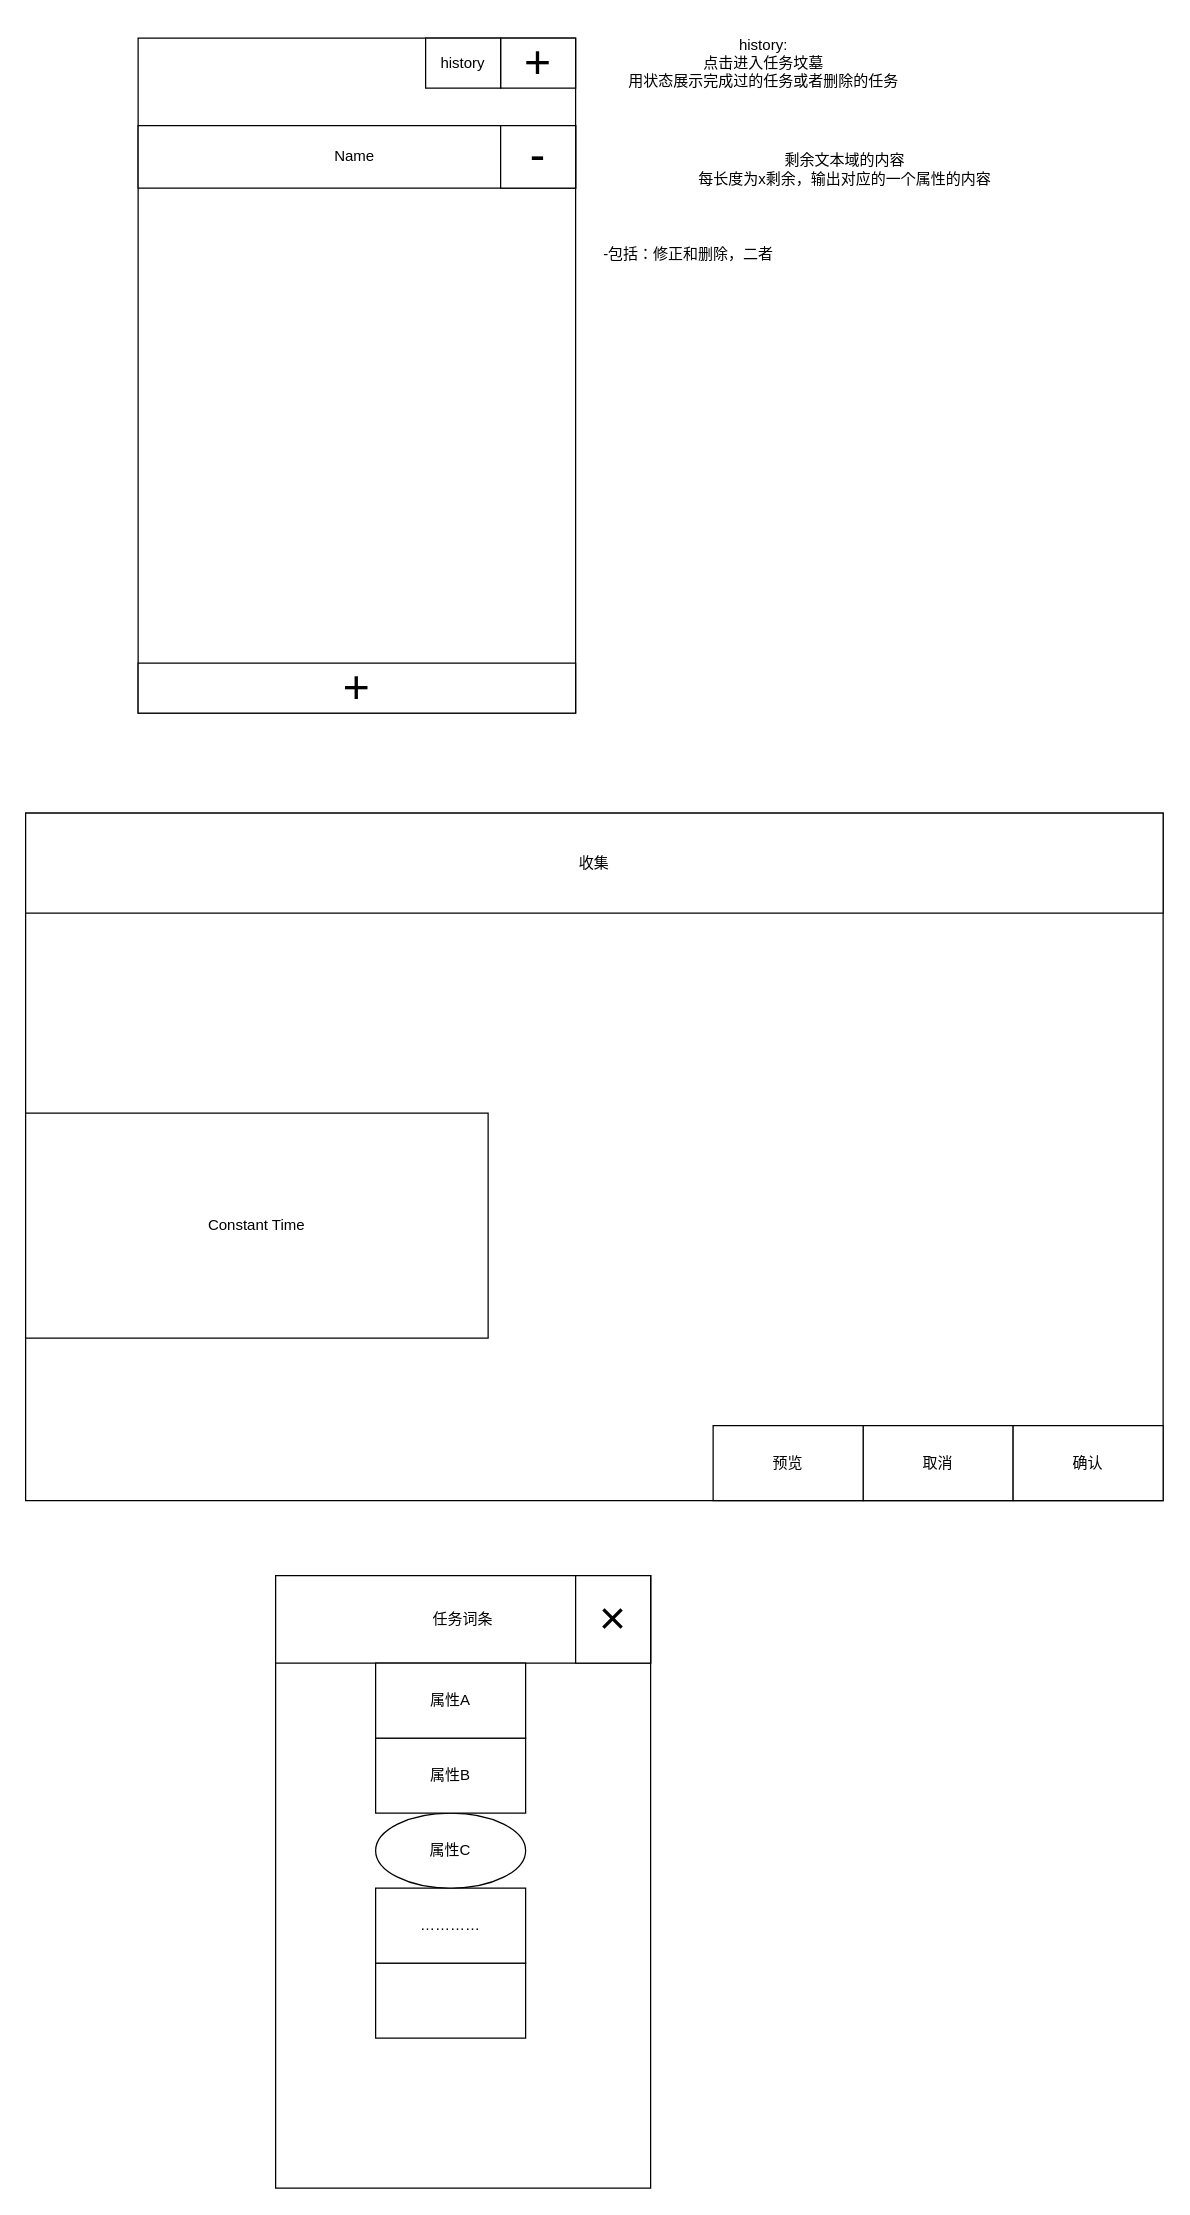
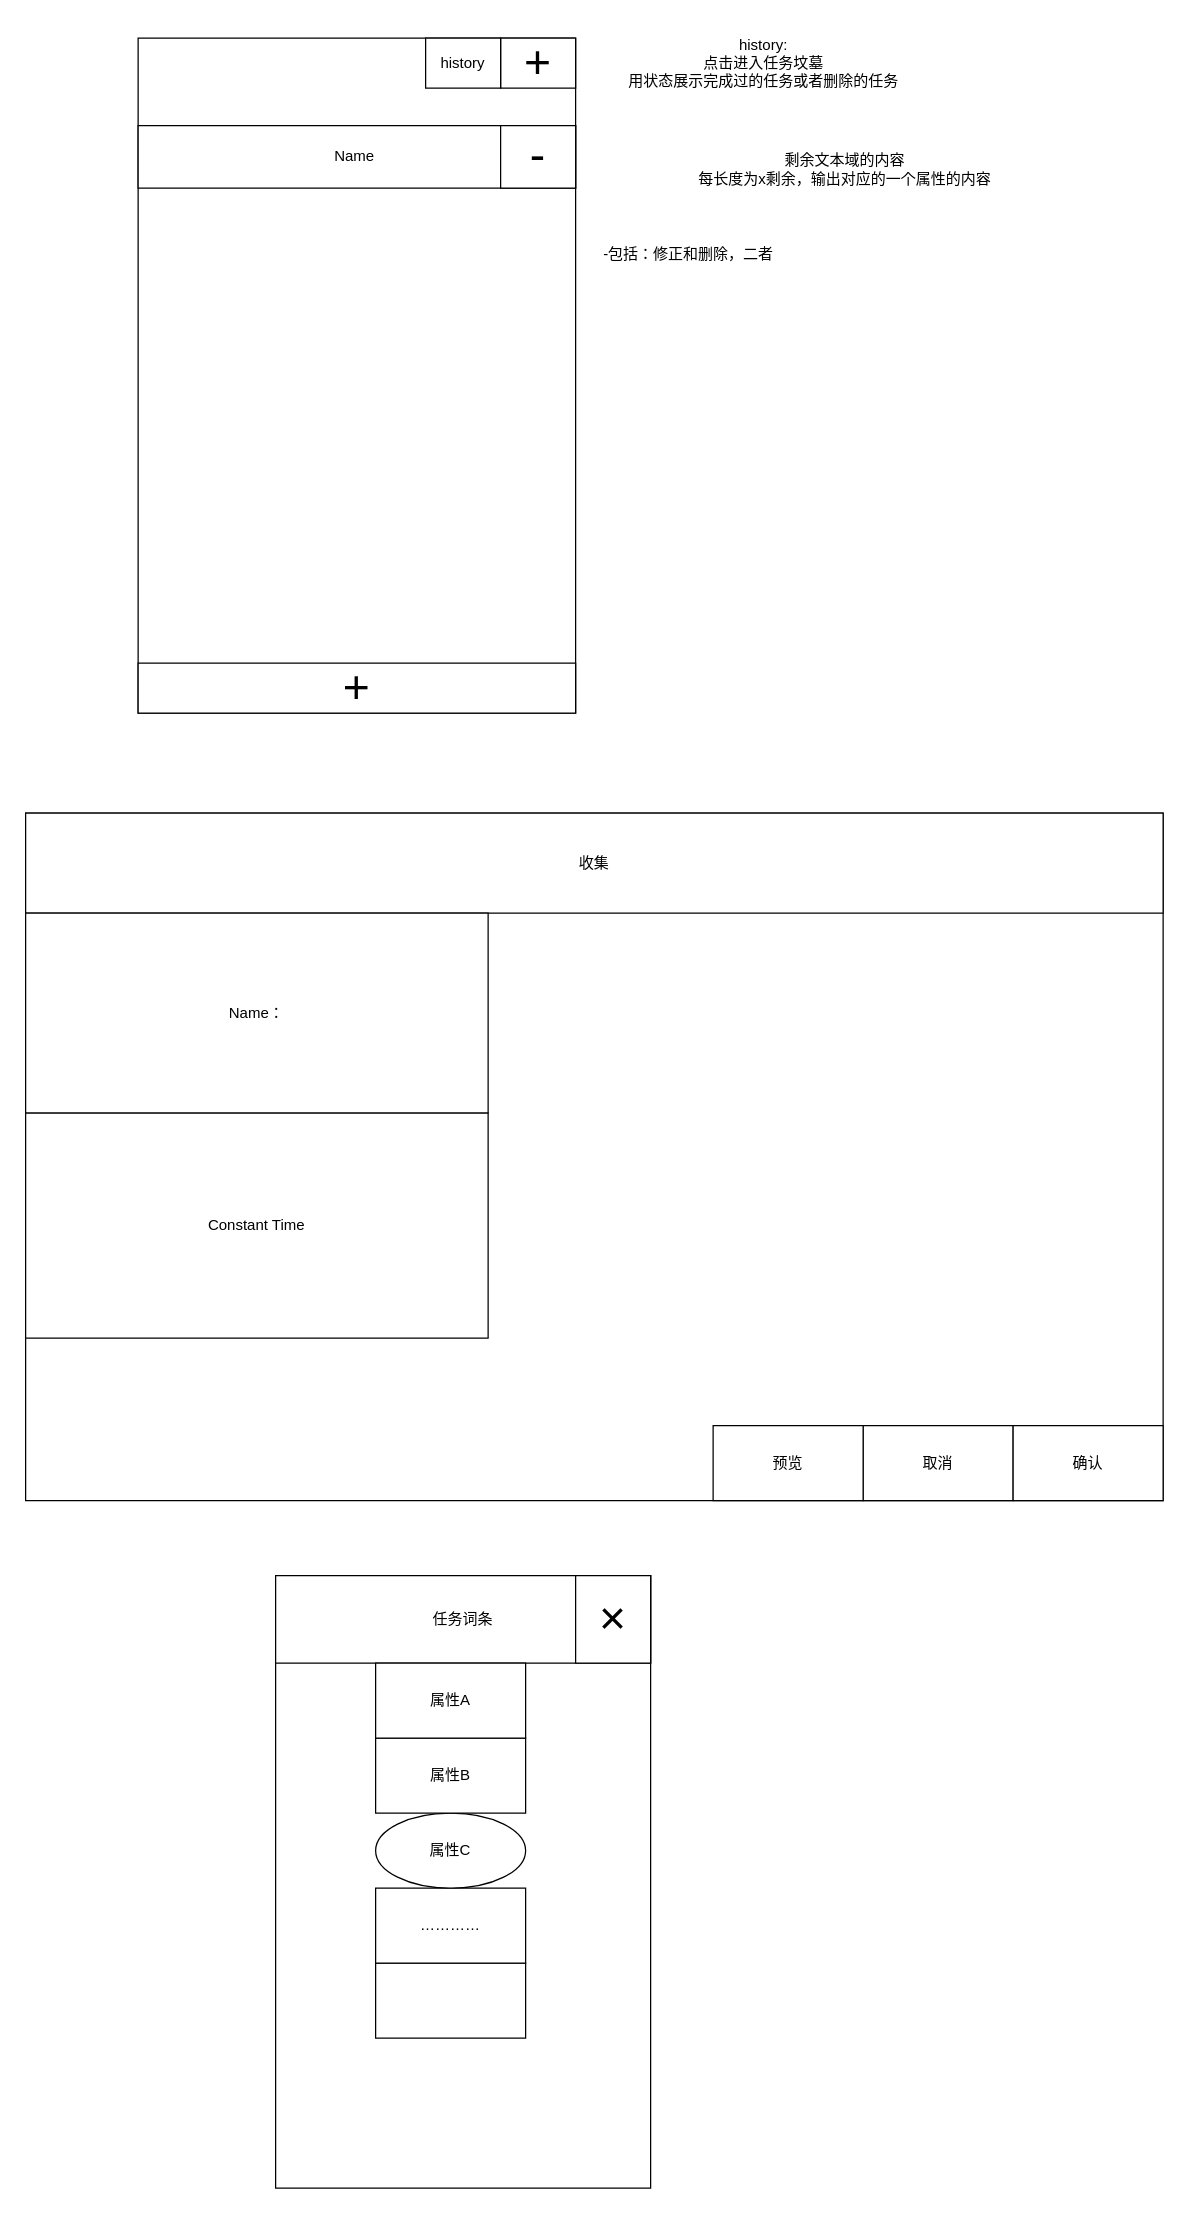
node "Name：": added
